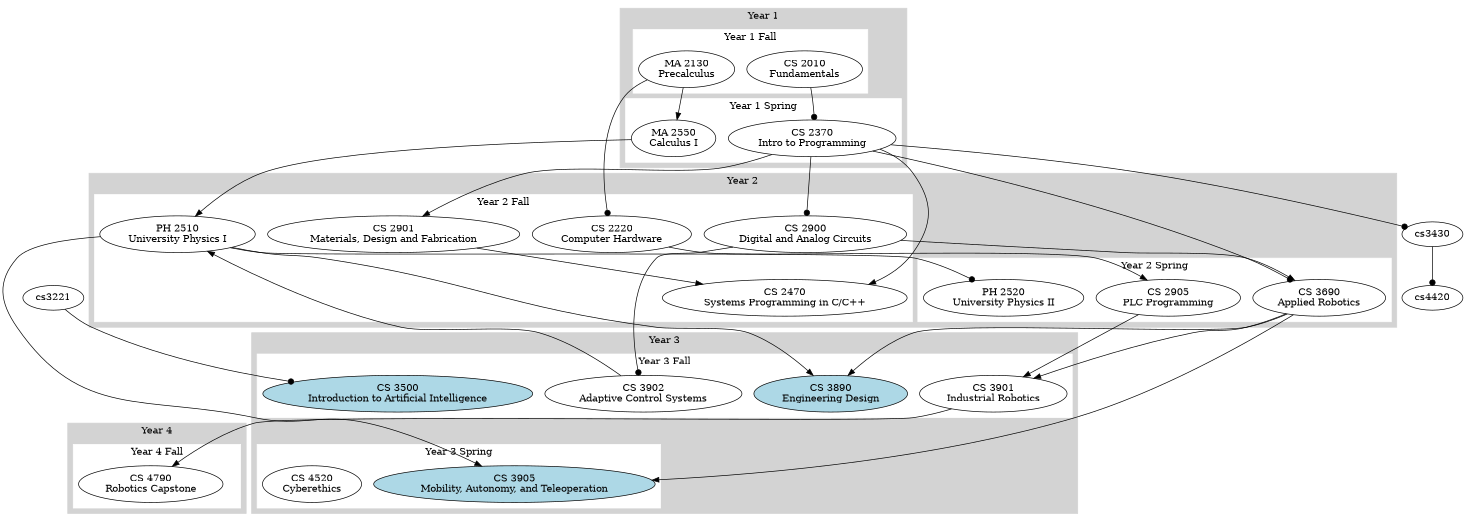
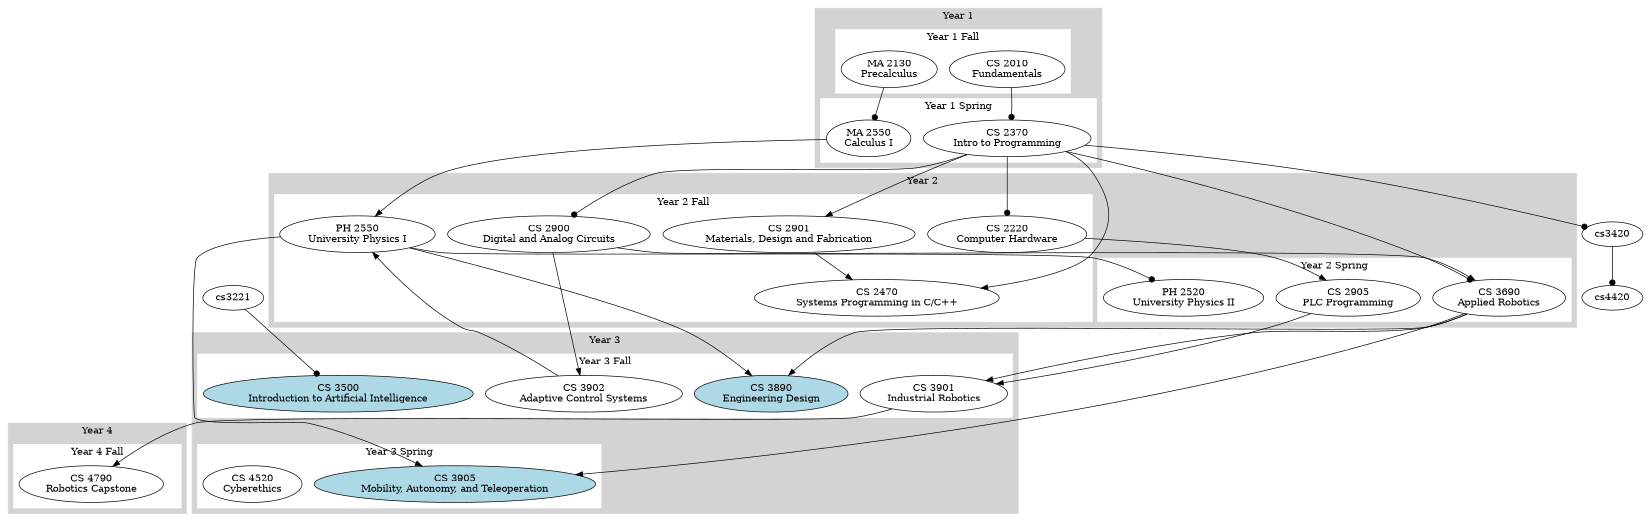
edge "MA 2130 Precalculus" -> "MA 2550 Calculus I": arrowhead normal -> dot
edge "MA 2130 Precalculus" -> "CS 2220 Computer Hardware": now "CS 2370 Intro to Programming" -> "CS 2220 Computer Hardware"
node "PH 2510 University Physics I": label "PH 2510 University Physics I" -> "PH 2550 University Physics I"
node "cs3430": label "cs3430" -> "cs3420"
edge "CS 2900 Digital and Analog Circuits" -> "CS 3902 Adaptive Control Systems": arrowhead dot -> normal
